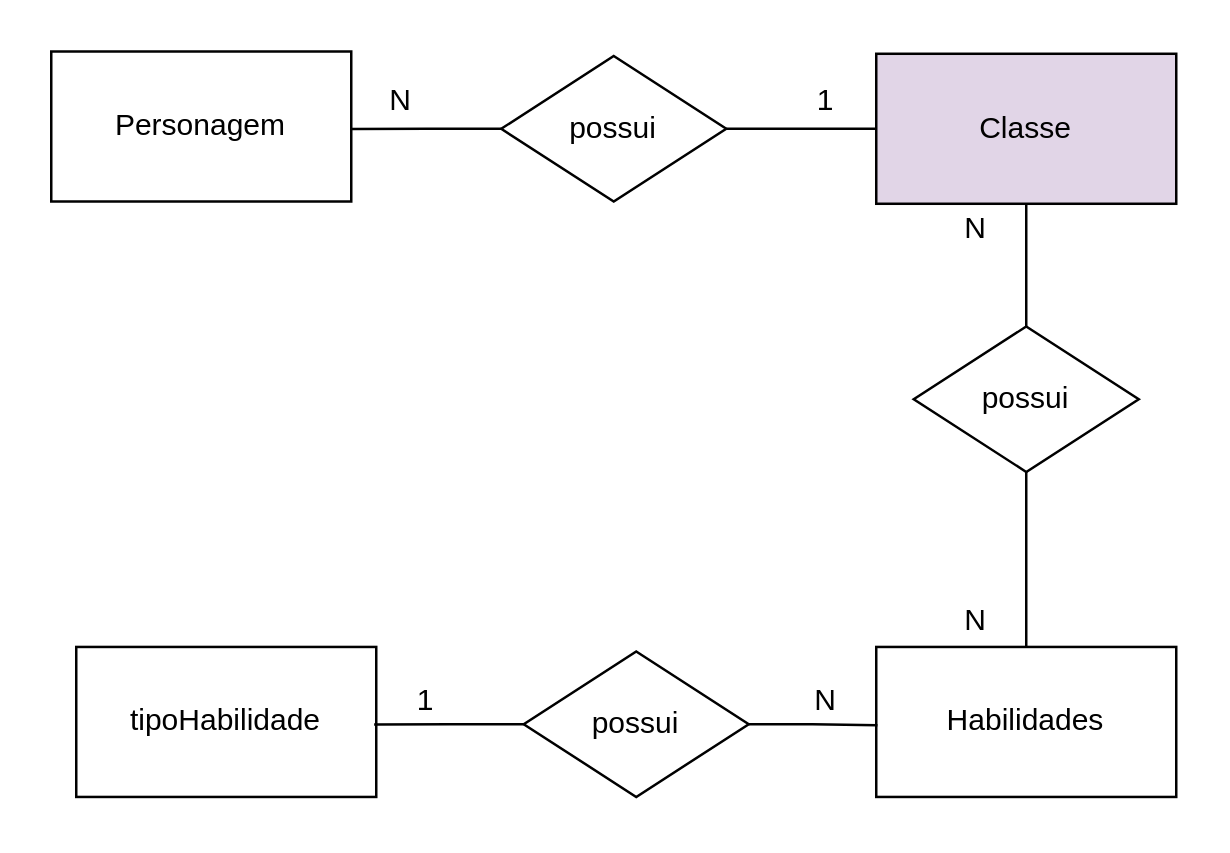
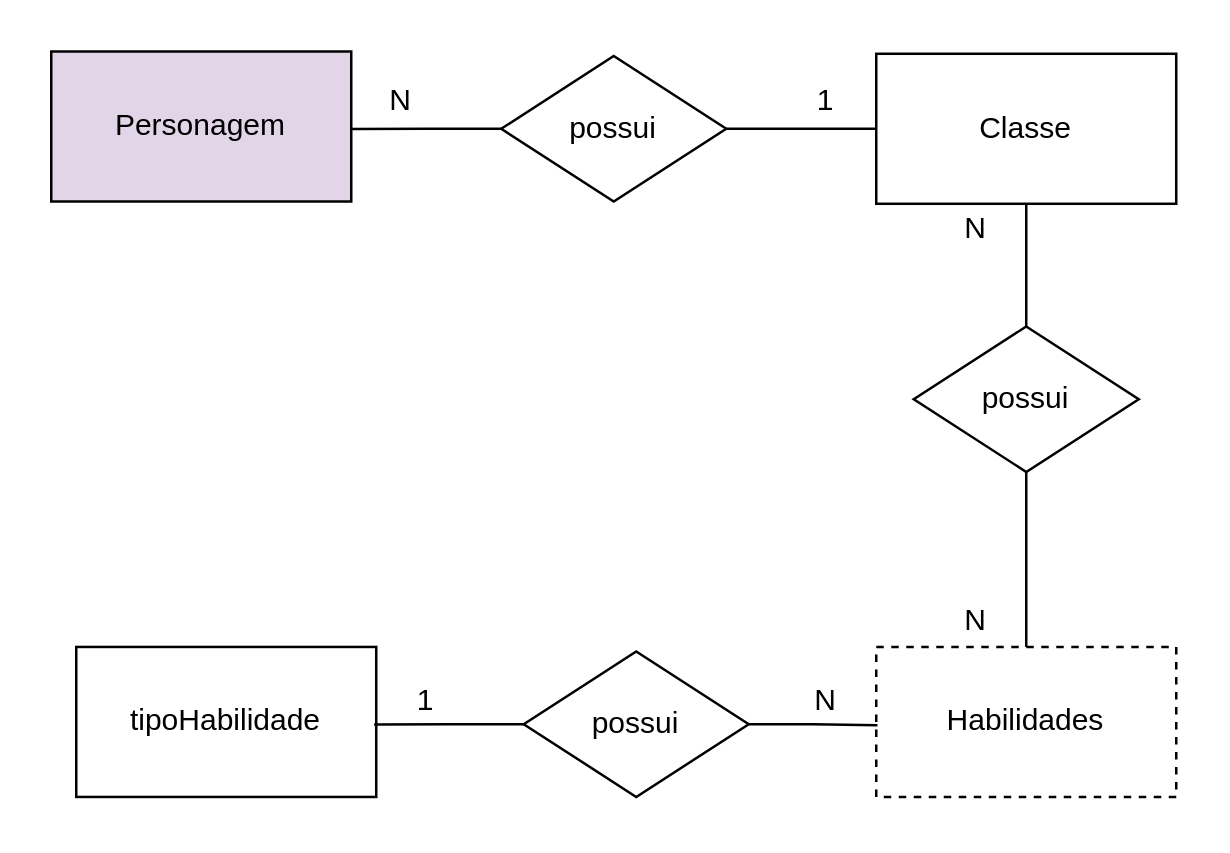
node "Personagem": fillcolor #ffffff -> #e1d5e7
node "Classe": fillcolor #e1d5e7 -> #ffffff
node "Habilidades": style solid -> dashed
